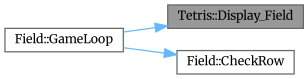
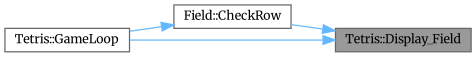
edge "Field::CheckRow" -> "Tetris::Display_Field": added
node "Field::GameLoop": label "Field::GameLoop" -> "Tetris::GameLoop"
